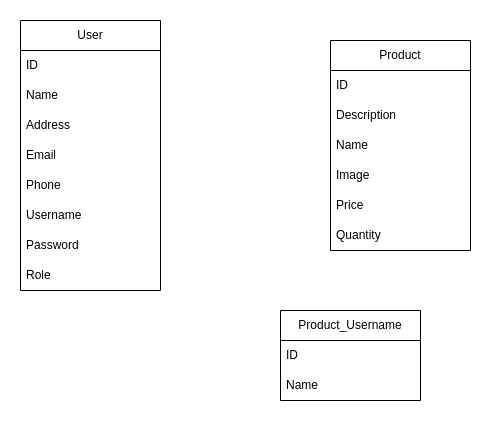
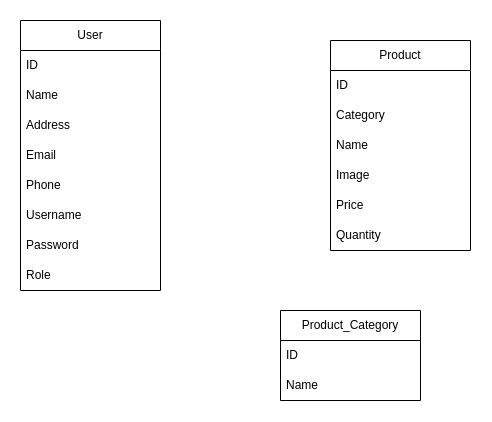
node "Description": label "Description" -> "Category"
node "Product_Username": label "Product_Username" -> "Product_Category"
